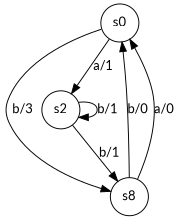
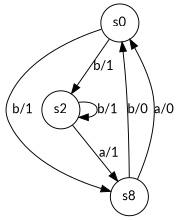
edge "s0" -> "s2": label "a/1" -> "b/1"
edge "s0" -> "s8": label "b/3" -> "b/1"
edge "s2" -> "s8": label "b/1" -> "a/1"
